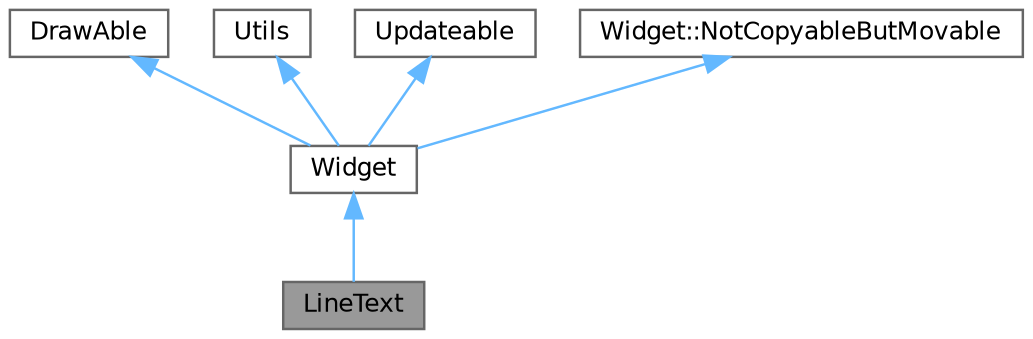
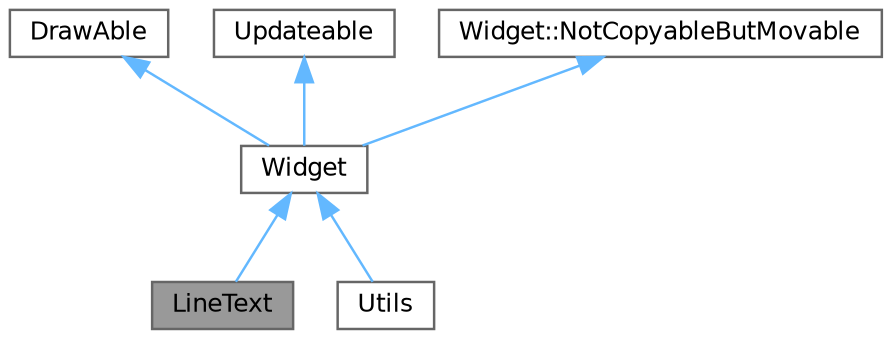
edge "Widget" -> "Utils": reversed
